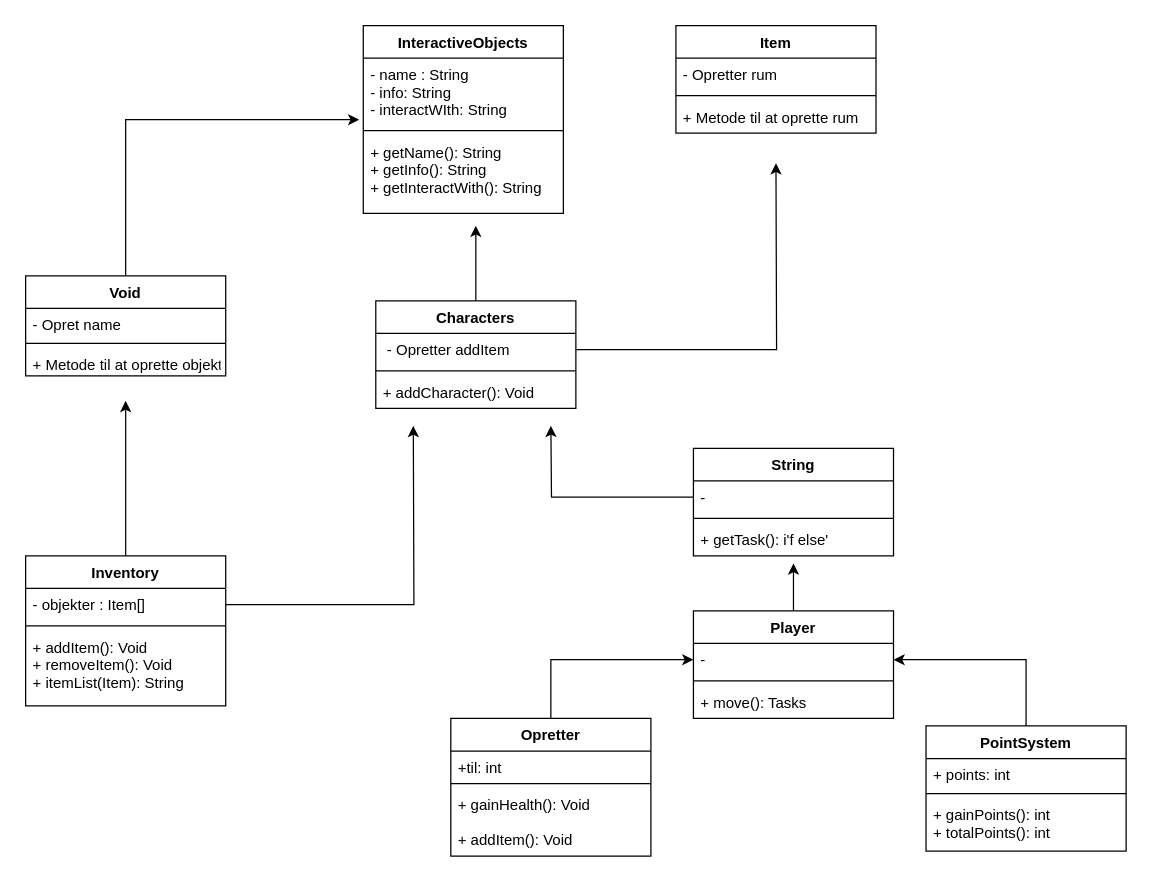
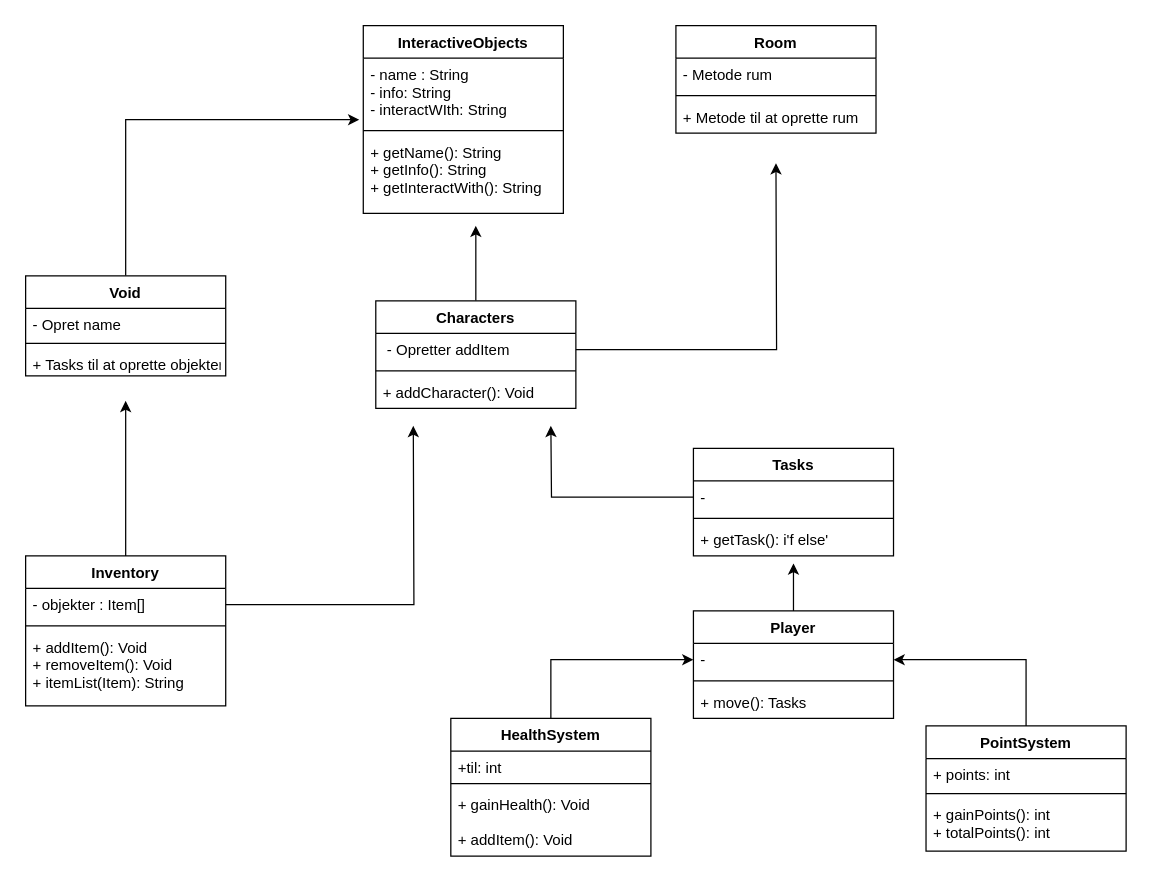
node "Item": label "Item" -> "Room"
node "- Opretter rum": label "- Opretter rum" -> "- Metode rum"
node "+ Metode til at oprette objekter": label "+ Metode til at oprette objekter" -> "+ Tasks til at oprette objekter"
node "String": label "String" -> "Tasks"
node "Opretter": label "Opretter" -> "HealthSystem"
